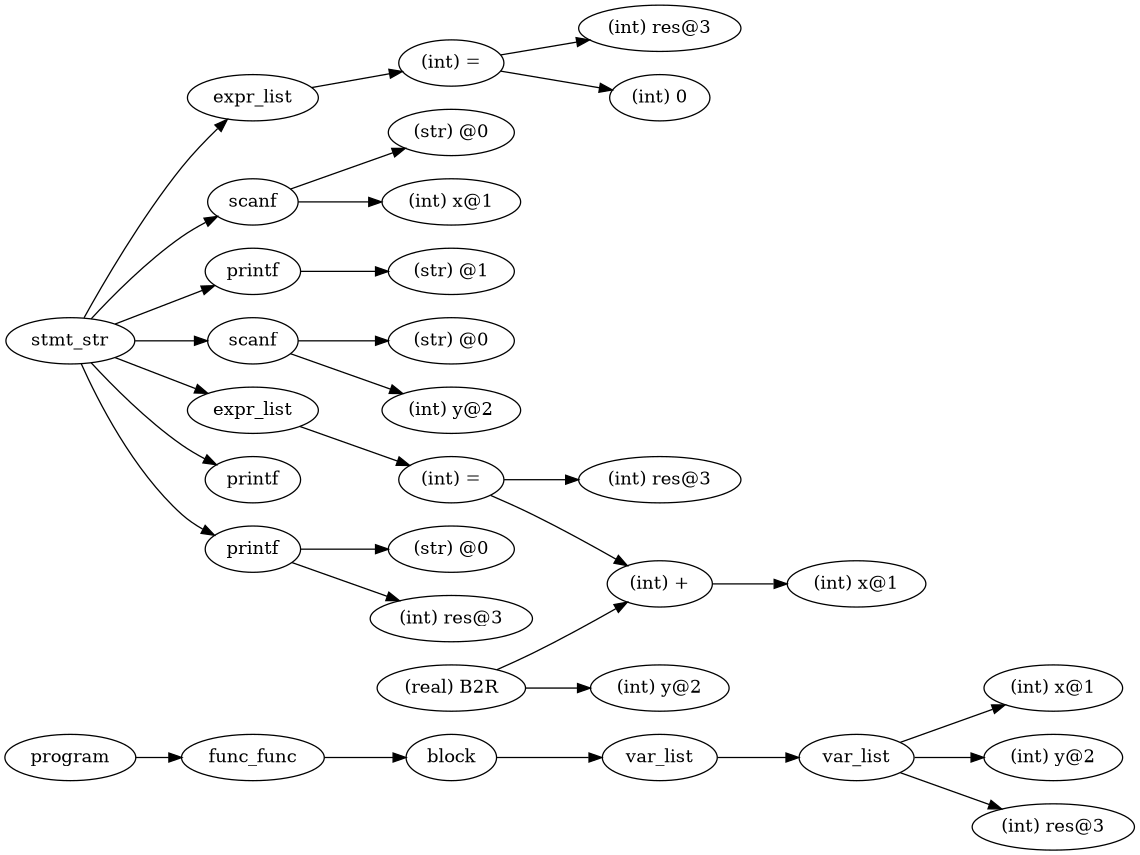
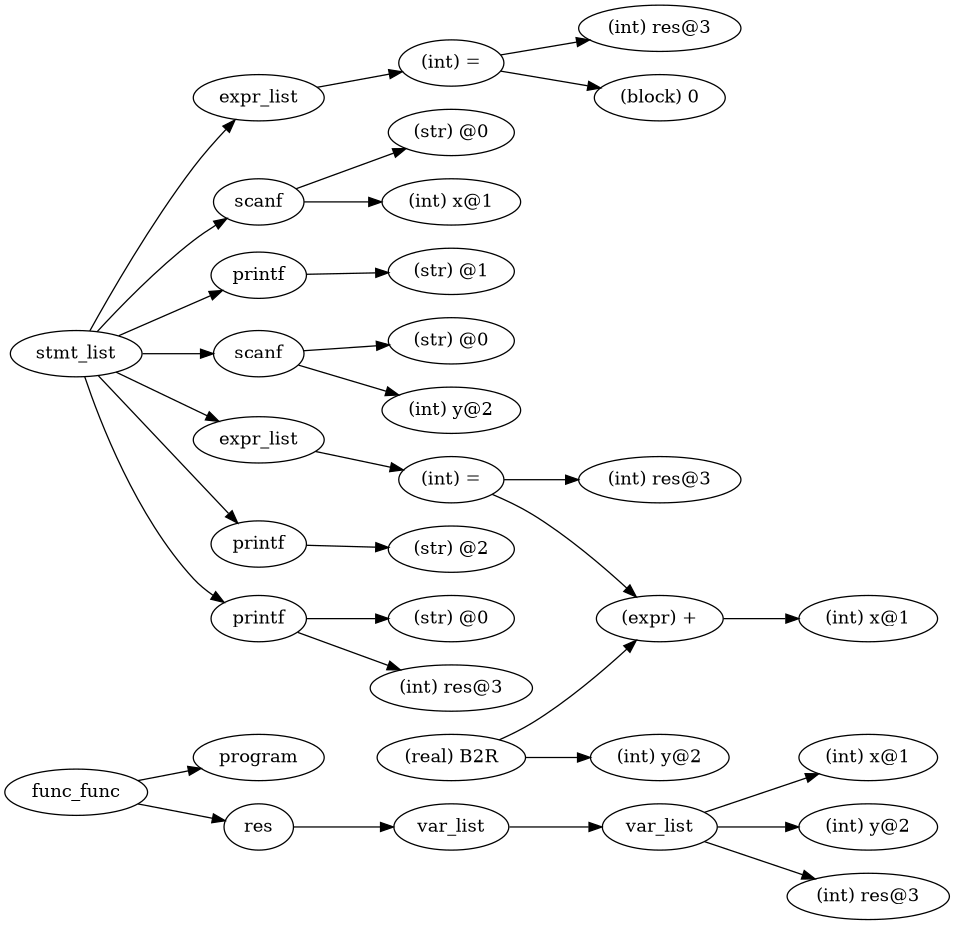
node "(int) 0": label "(int) 0" -> "(block) 0"
node "stmt_str": label "stmt_str" -> "stmt_list"
node "(str) @2": added
node "(int) +": label "(int) +" -> "(expr) +"
edge "program" -> "func_func": reversed
node "block": label "block" -> "res"
